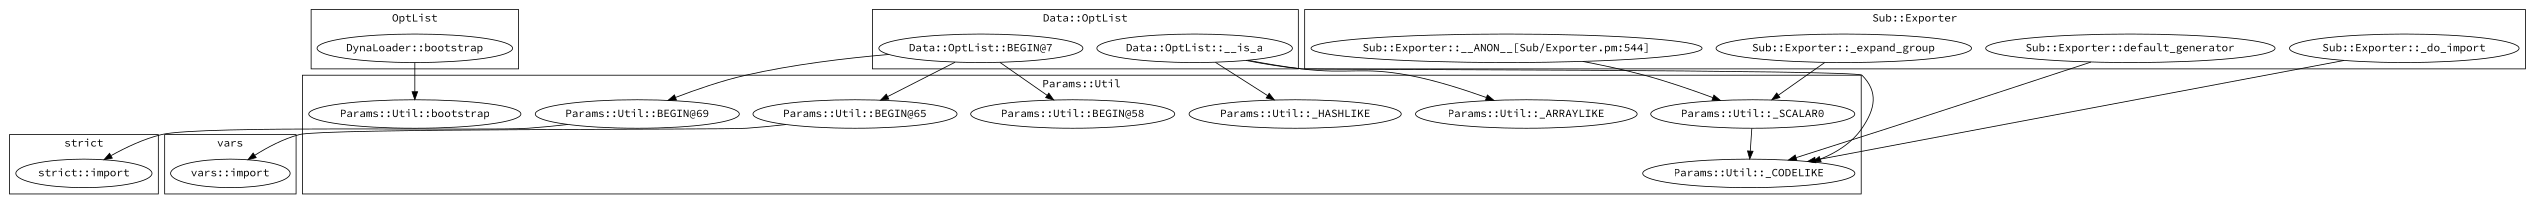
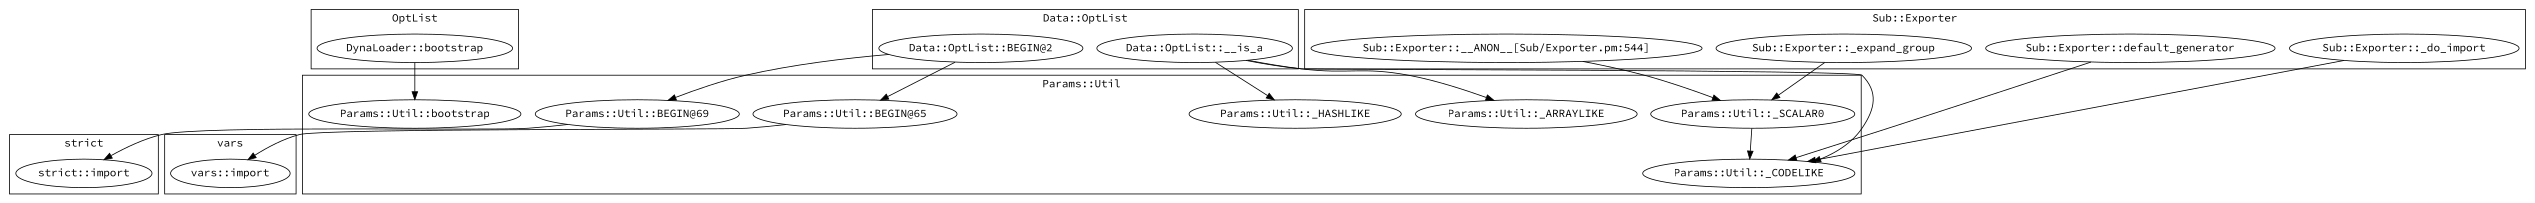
node "Data::OptList::BEGIN@7": label "Data::OptList::BEGIN@7" -> "Data::OptList::BEGIN@2"
node "Params::Util::BEGIN@58": removed
